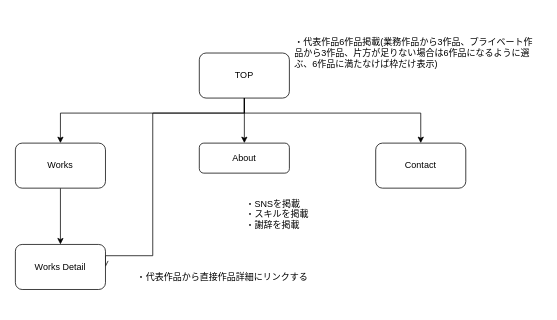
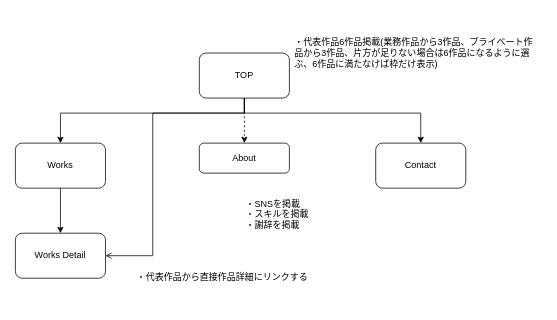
edge "TOP" -> "About": style solid -> dashed
node "Works Detail": moved (60, 267) -> (60, 255)
